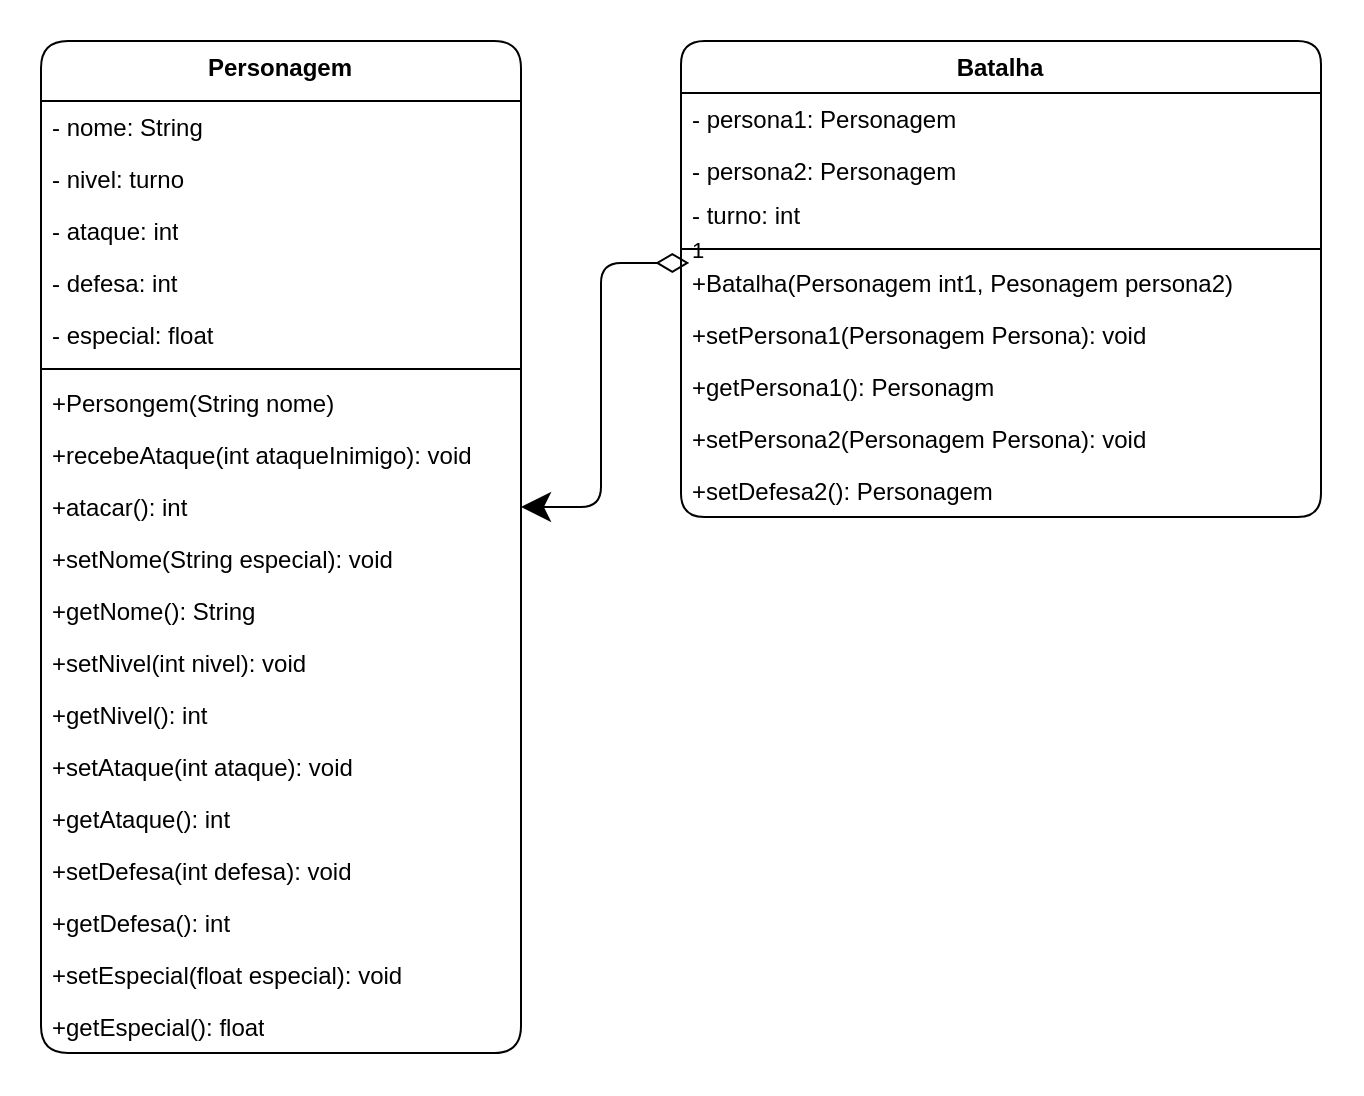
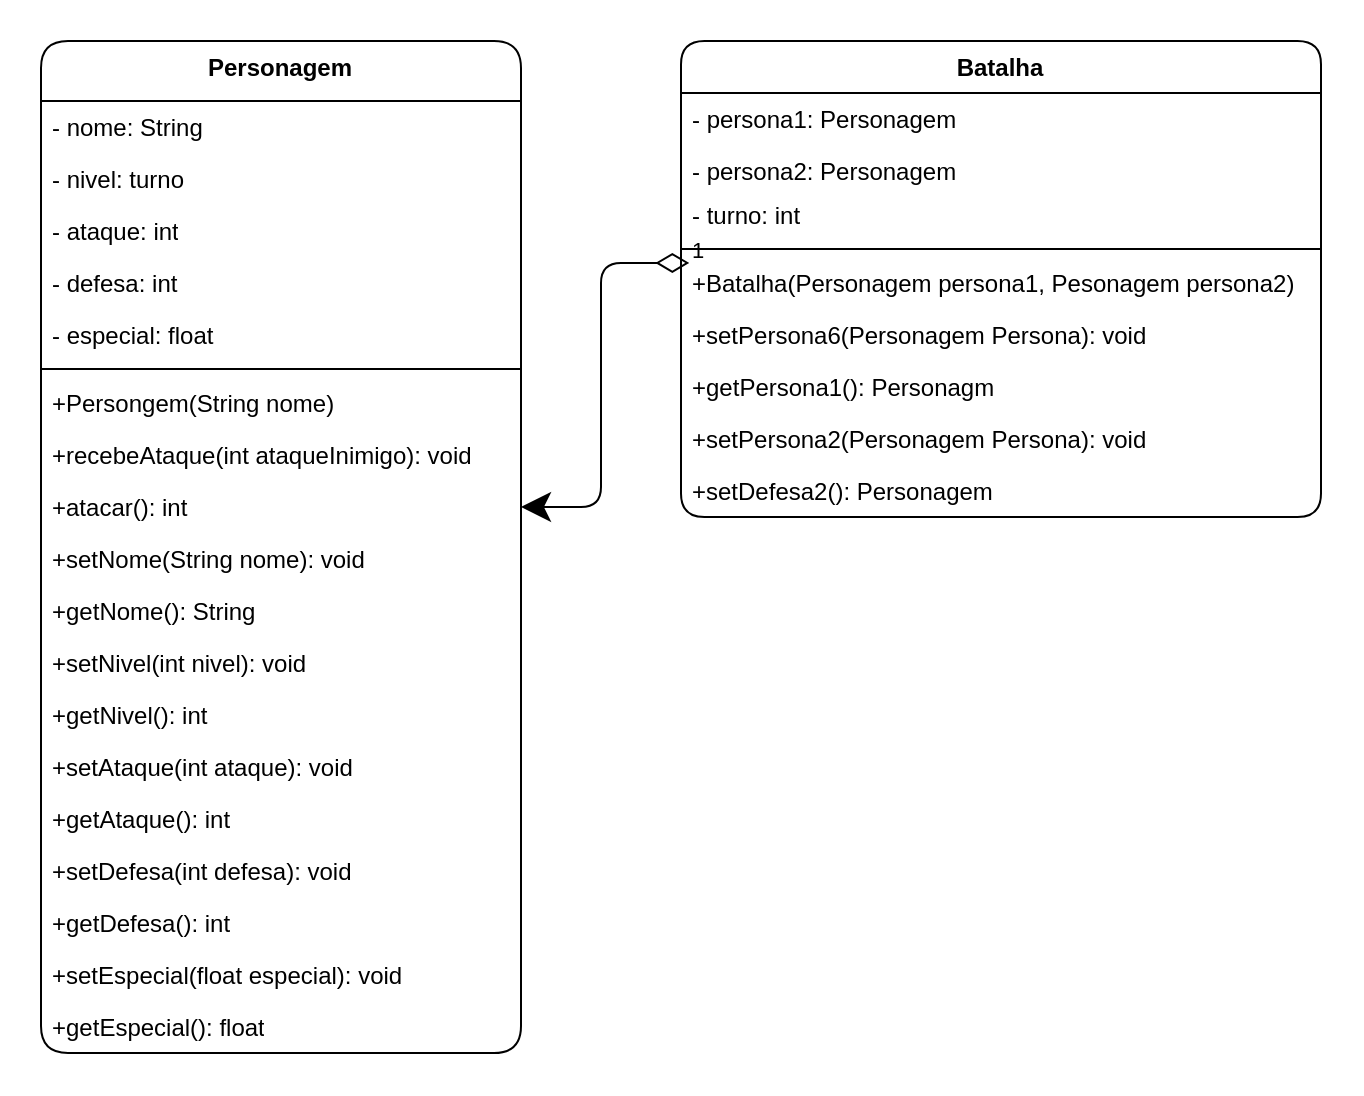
node "+Batalha(Personagem int1, Pesonagem persona2)": label "+Batalha(Personagem int1, Pesonagem persona2)" -> "+Batalha(Personagem persona1, Pesonagem persona2)"
node "+setPersona1(Personagem Persona): void": label "+setPersona1(Personagem Persona): void" -> "+setPersona6(Personagem Persona): void"
node "+setNome(String especial): void": label "+setNome(String especial): void" -> "+setNome(String nome): void"
